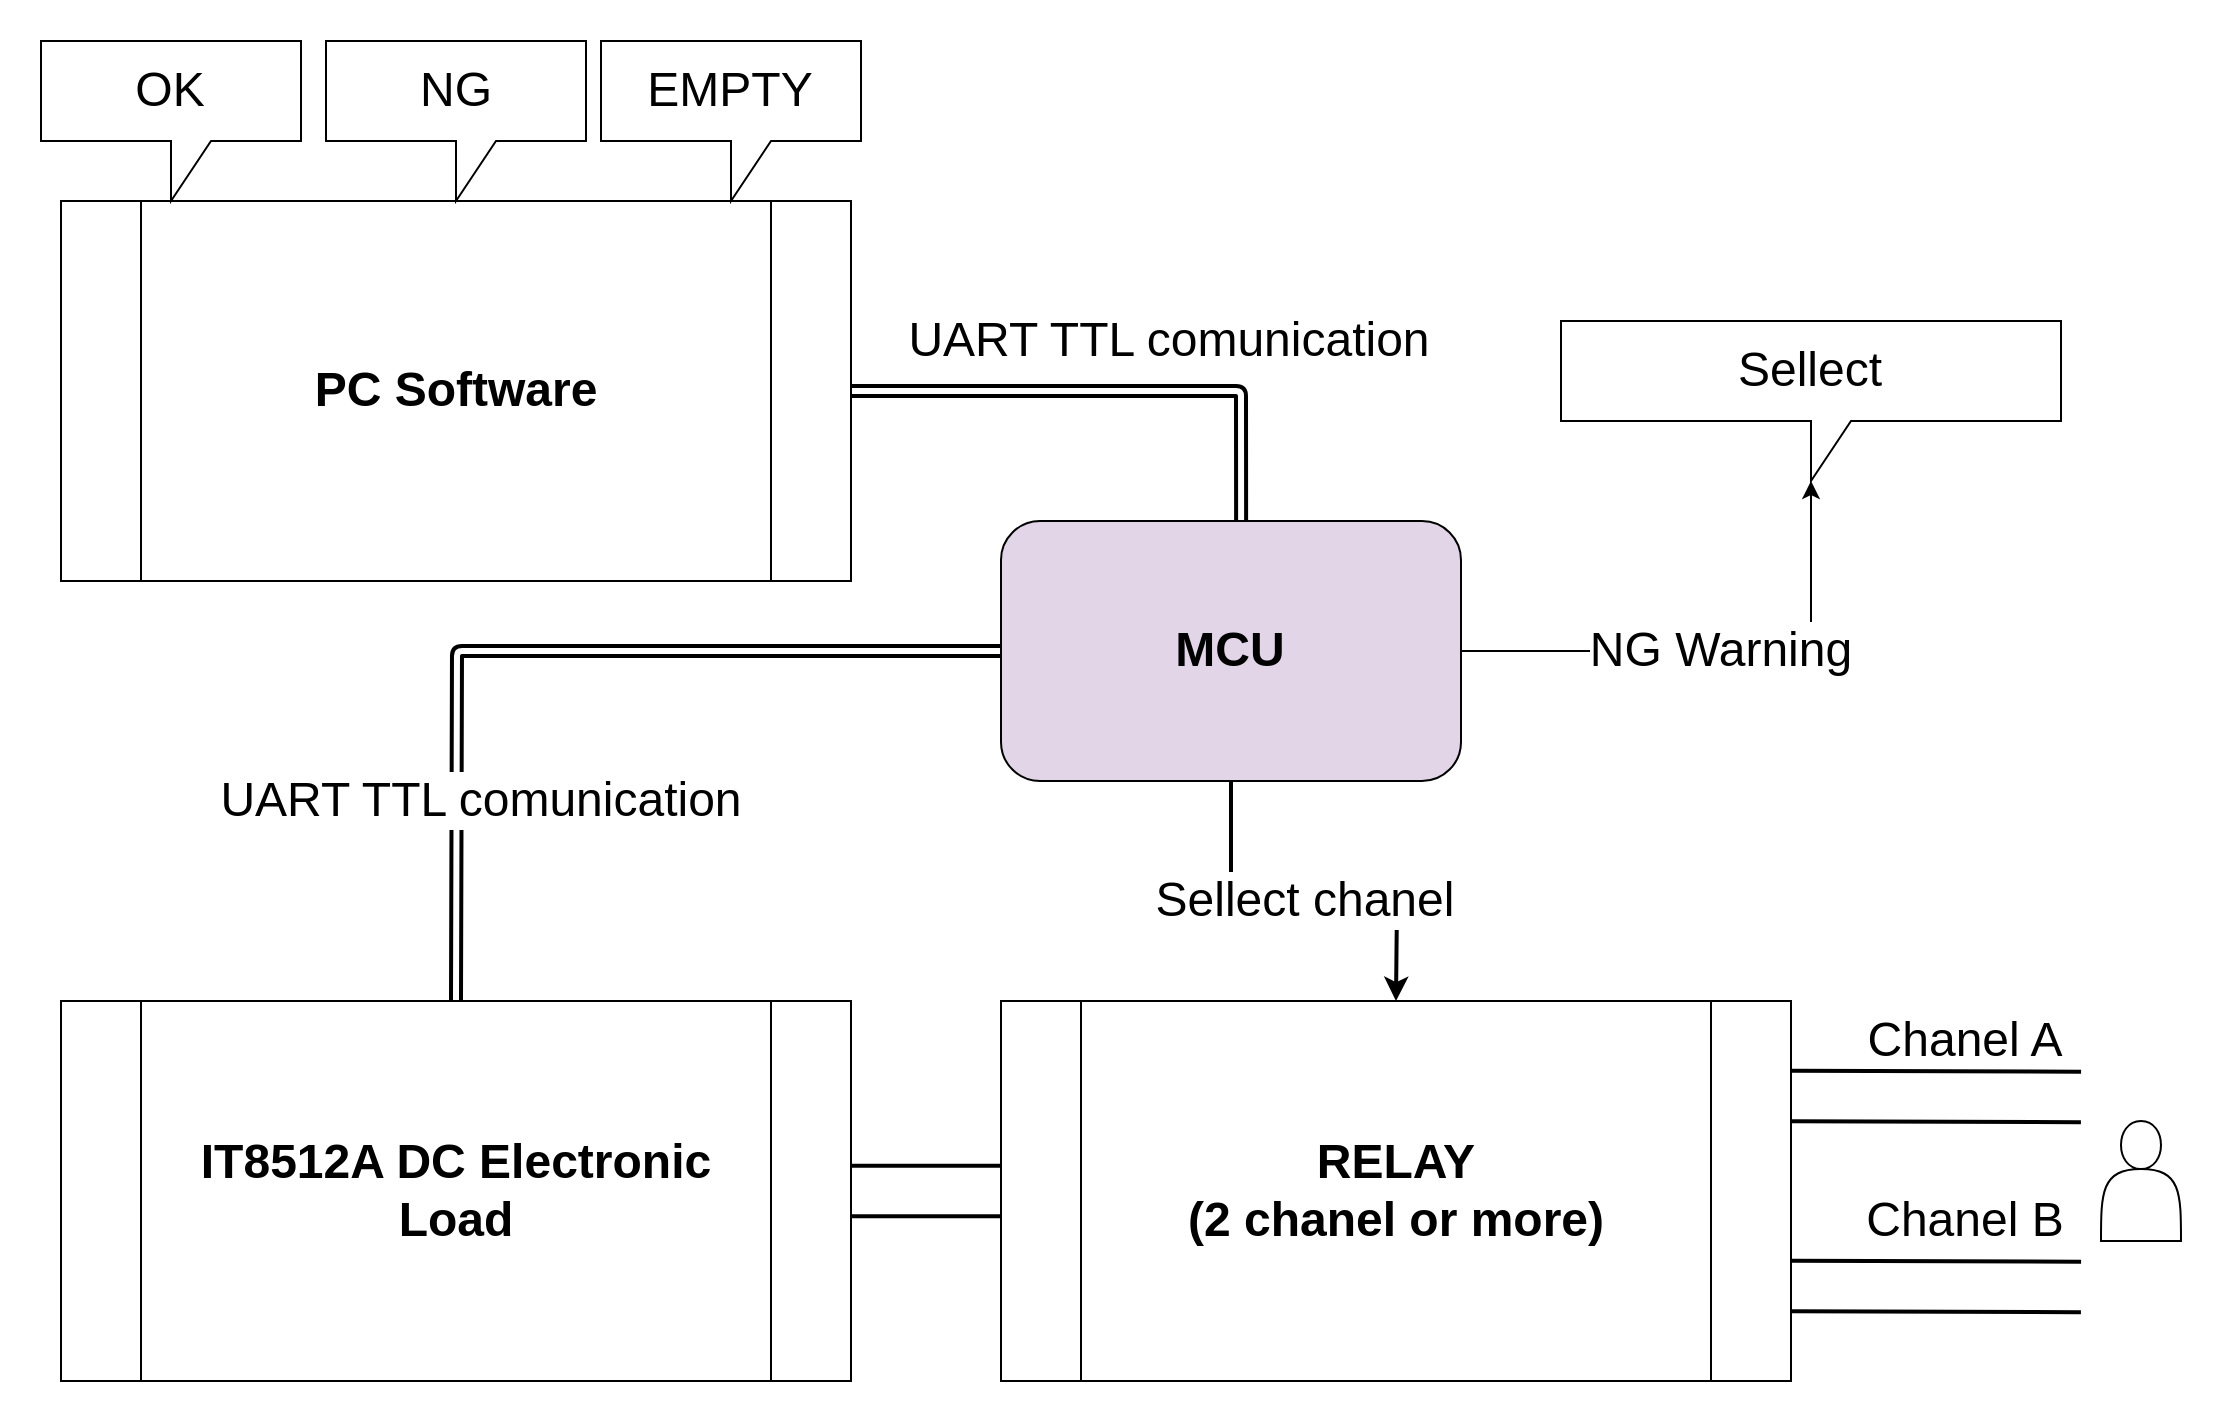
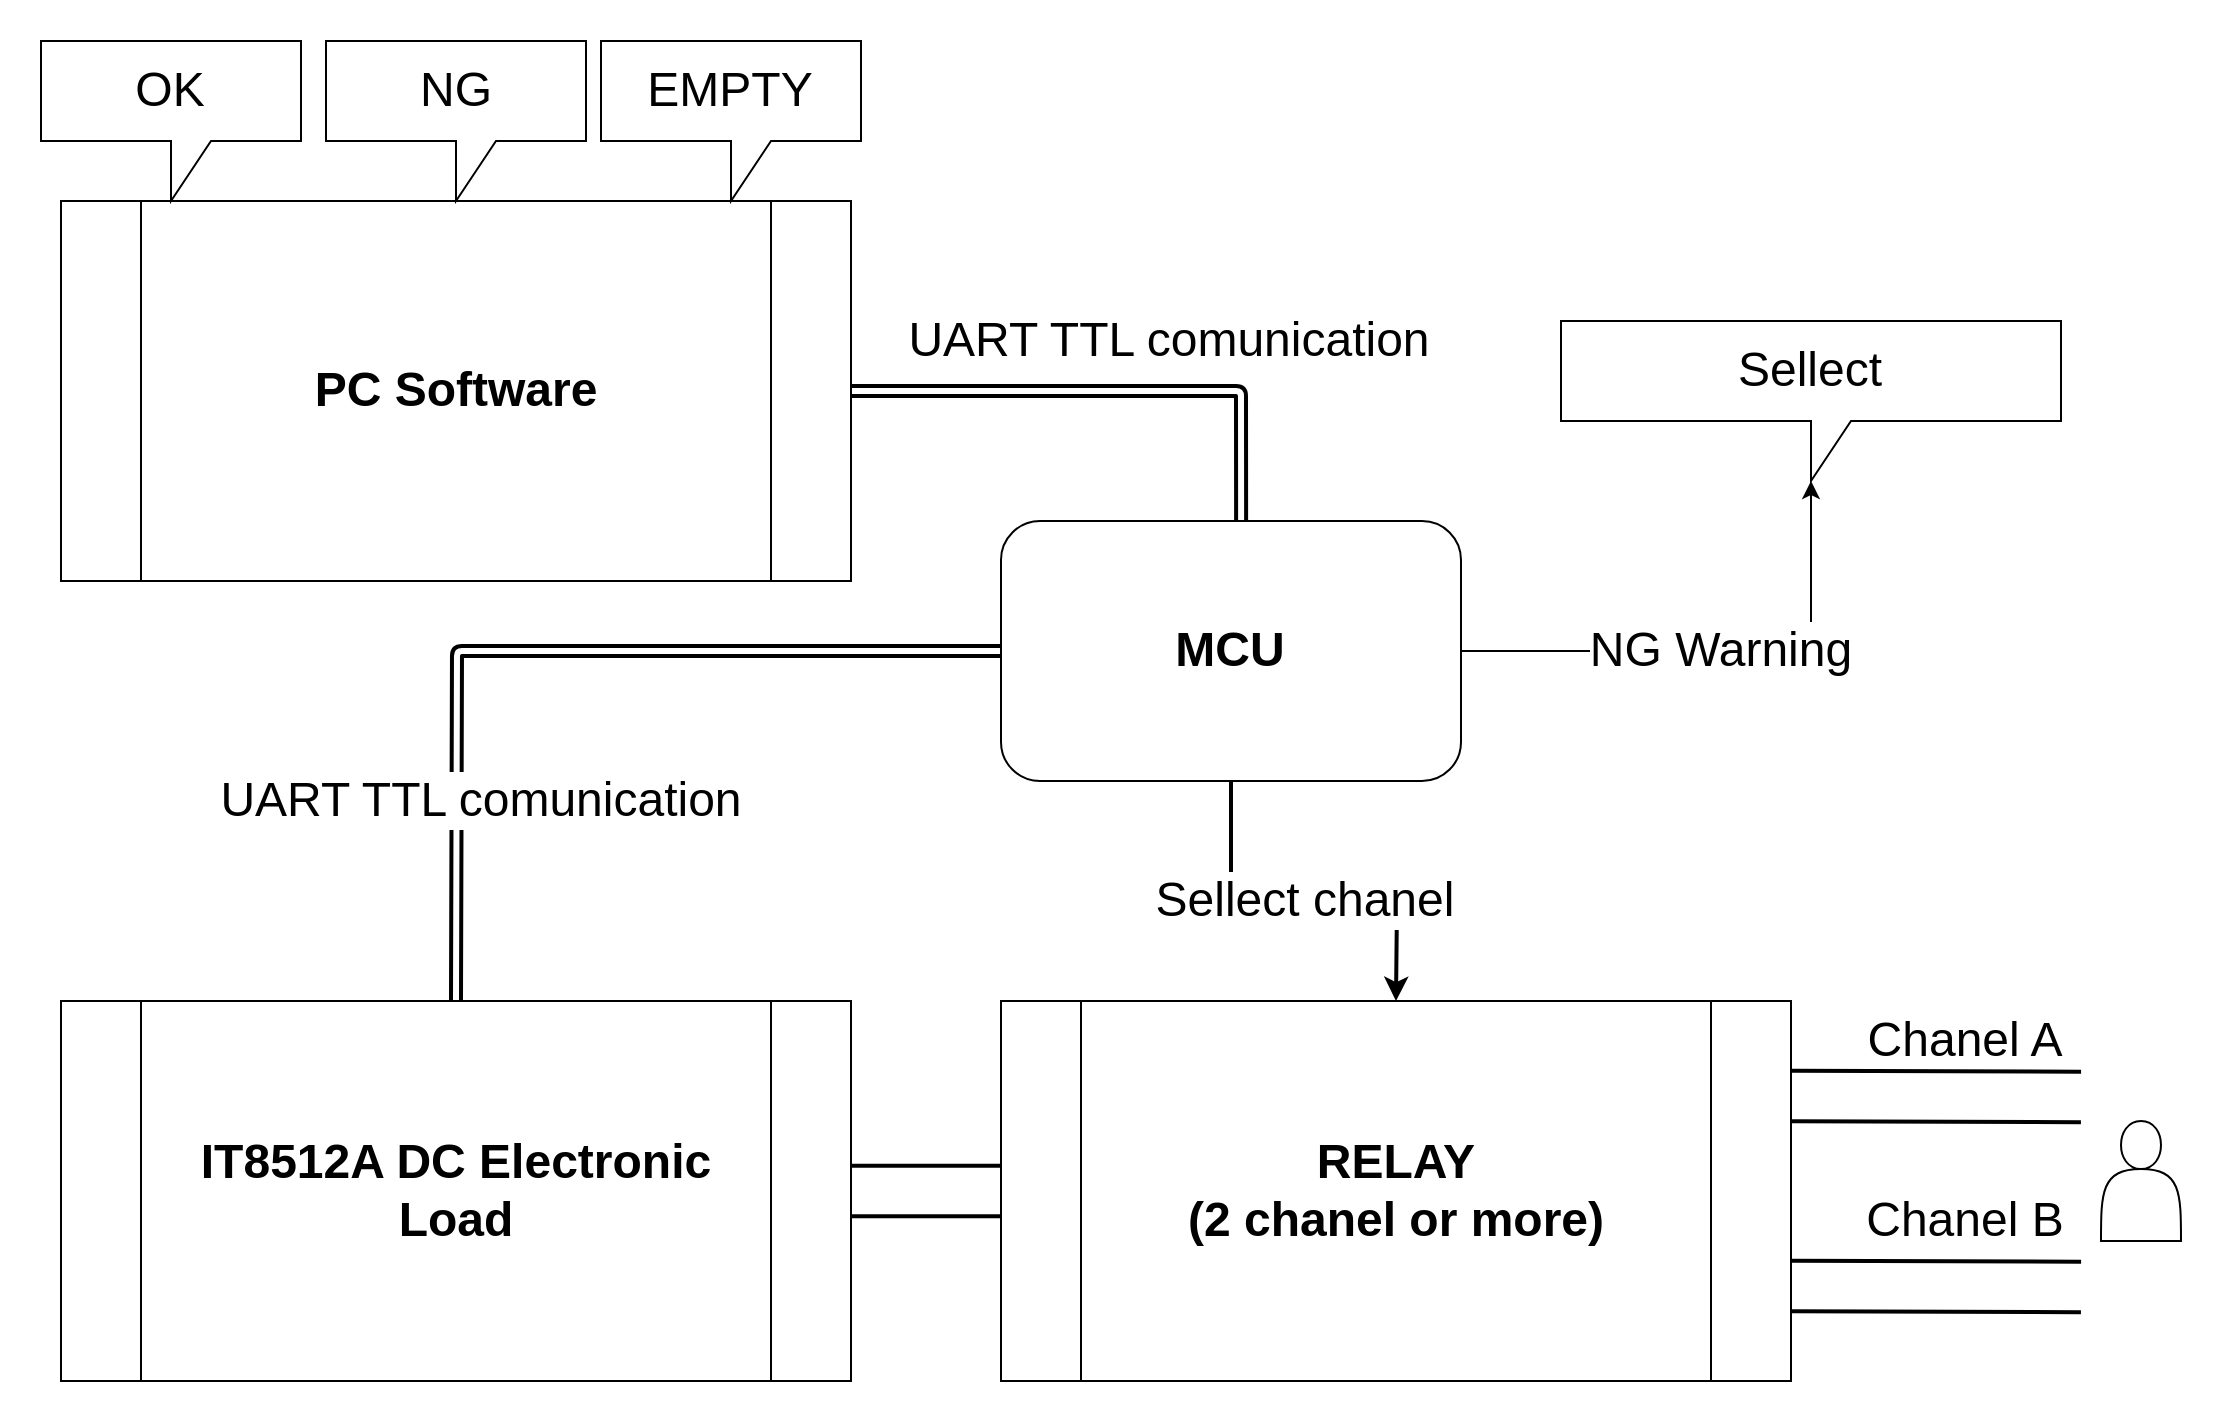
node "MCU": fillcolor #e1d5e7 -> #ffffff
